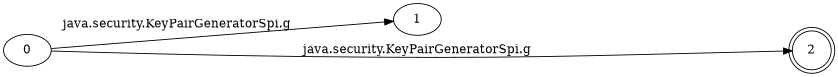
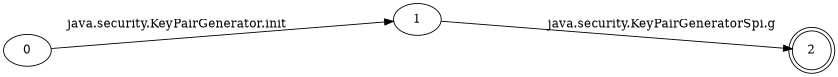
edge "0" -> "1": label "java.security.KeyPairGeneratorSpi.g" -> "java.security.KeyPairGenerator.init"
edge "0" -> "2": now "1" -> "2"
